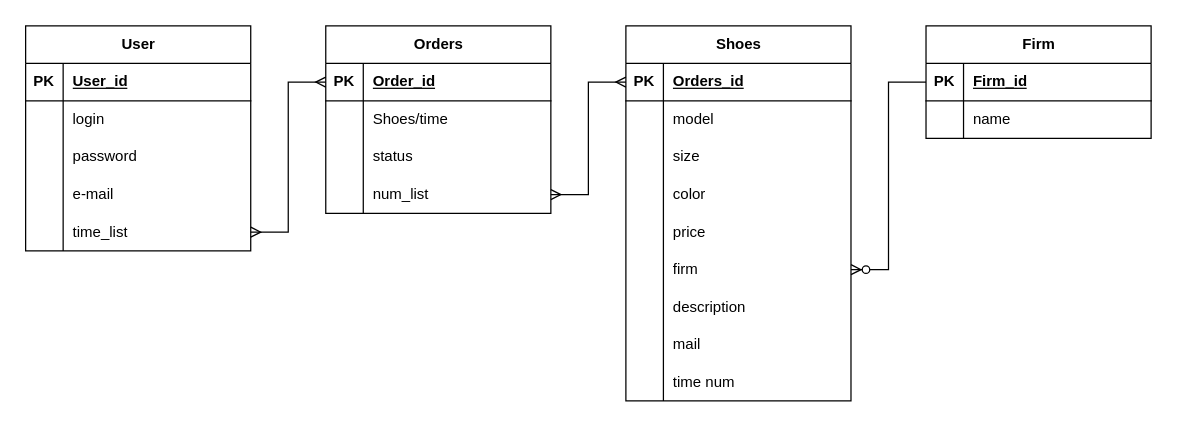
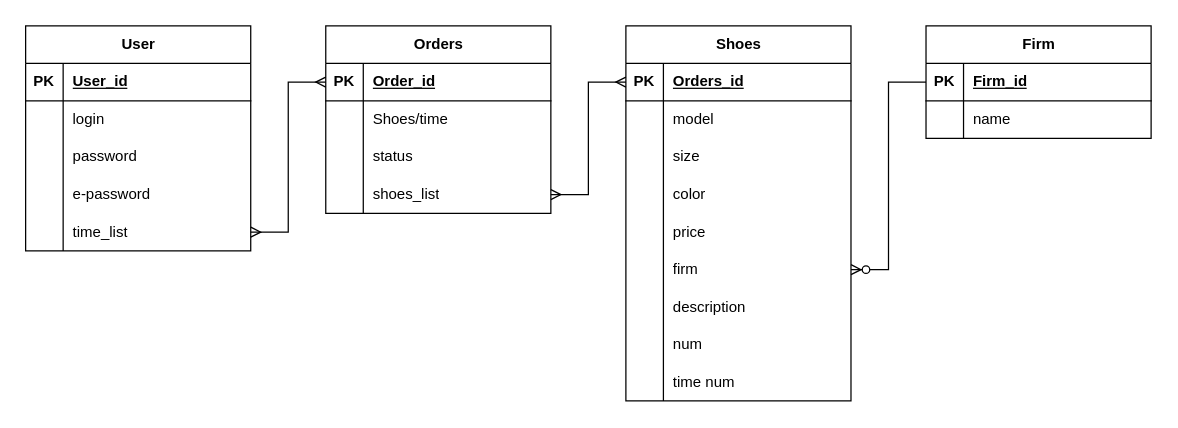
node "e-mail": label "e-mail" -> "e-password"
node "num_list": label "num_list" -> "shoes_list"
node "mail": label "mail" -> "num"
